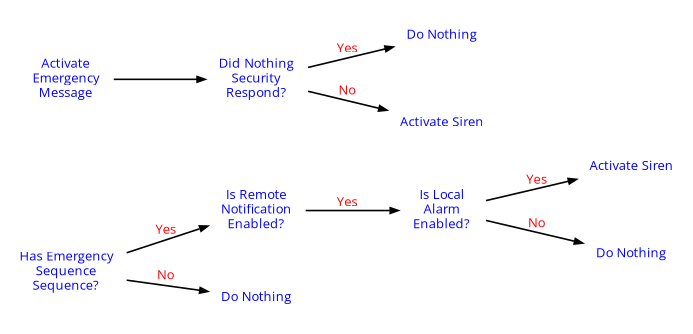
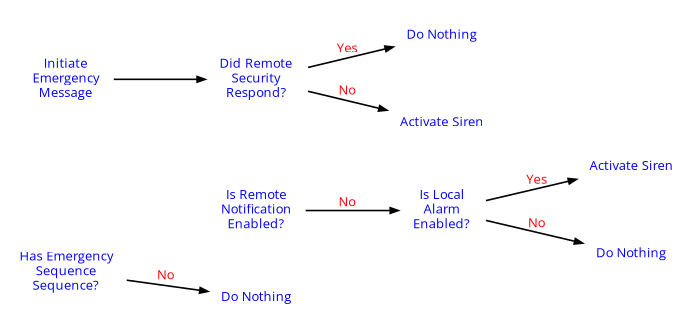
node "Activate Emergency Message": label "Activate Emergency Message" -> "Initiate Emergency Message"
node "Did Nothing Security Respond?": label "Did Nothing Security Respond?" -> "Did Remote Security Respond?"
edge "Is Remote Notification Enabled?" -> "Is Local Alarm Enabled?": label "Yes" -> "No"
edge "Has Emergency Sequence Sequence?" -> "Is Remote Notification Enabled?": removed, label "Yes"
